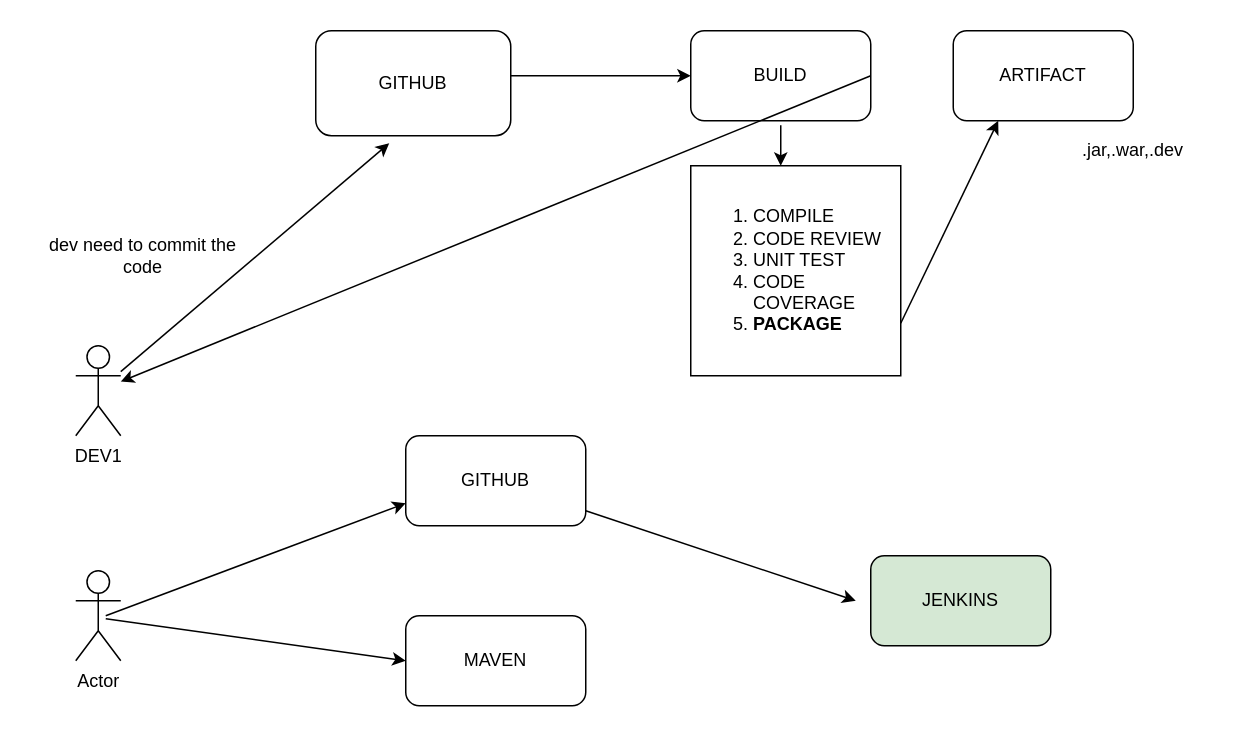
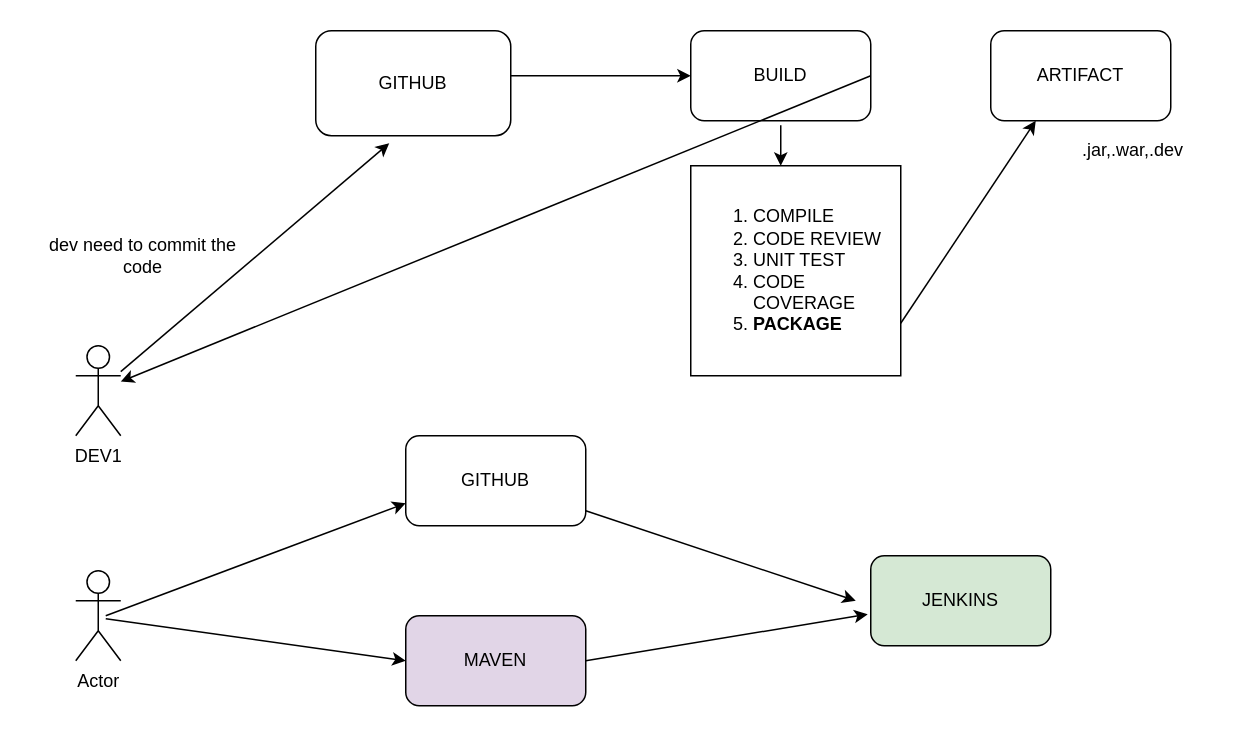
node "ARTIFACT": moved (1043, 76) -> (1081, 76)
edge "MAVEN" -> "JENKINS": added
node "MAVEN": fillcolor #ffffff -> #e1d5e7
